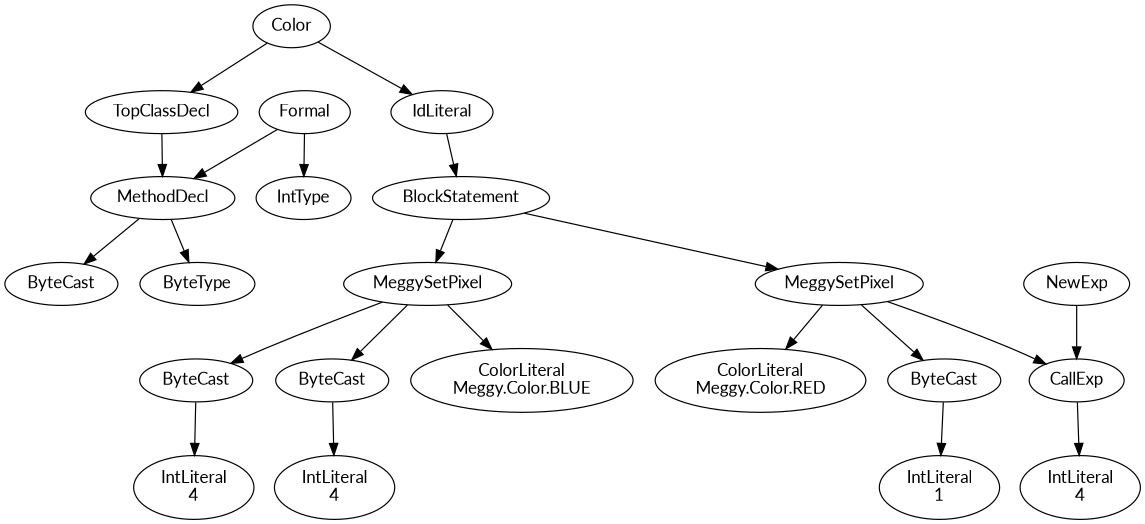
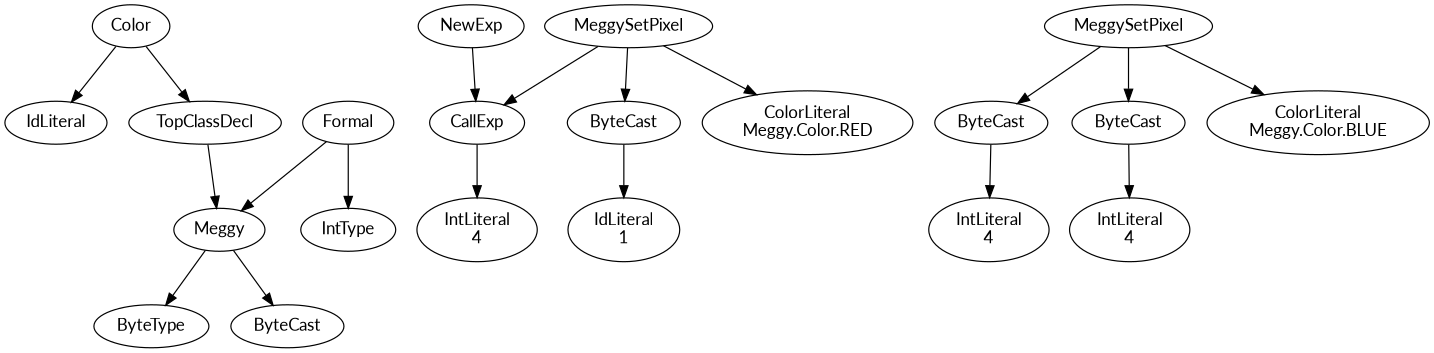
node "MethodDecl": label "MethodDecl" -> "Meggy"
node "BlockStatement": removed
node "IntLiteral 1": label "IntLiteral 1" -> "IdLiteral 1"
